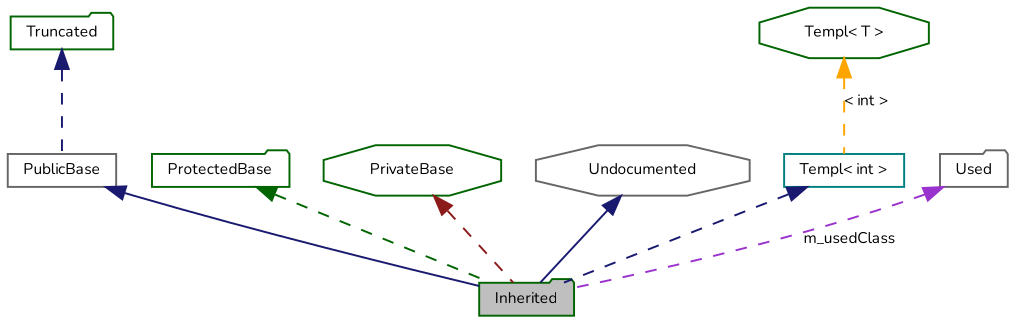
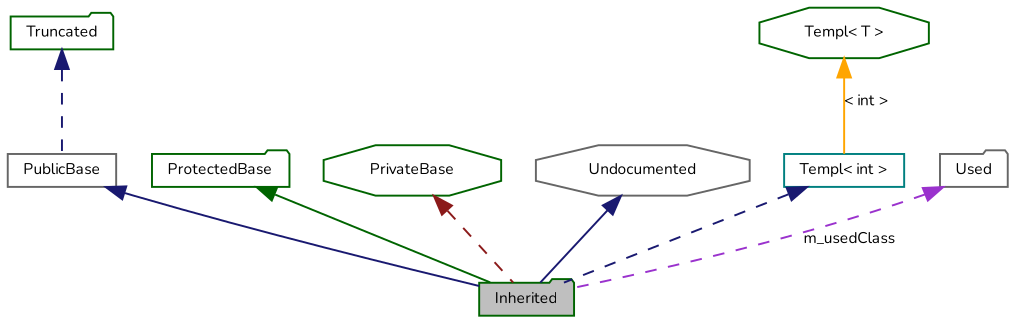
edge "Templ< int >" -> "Templ< T >": style dashed -> solid
edge "Inherited" -> "ProtectedBase": style dashed -> solid
